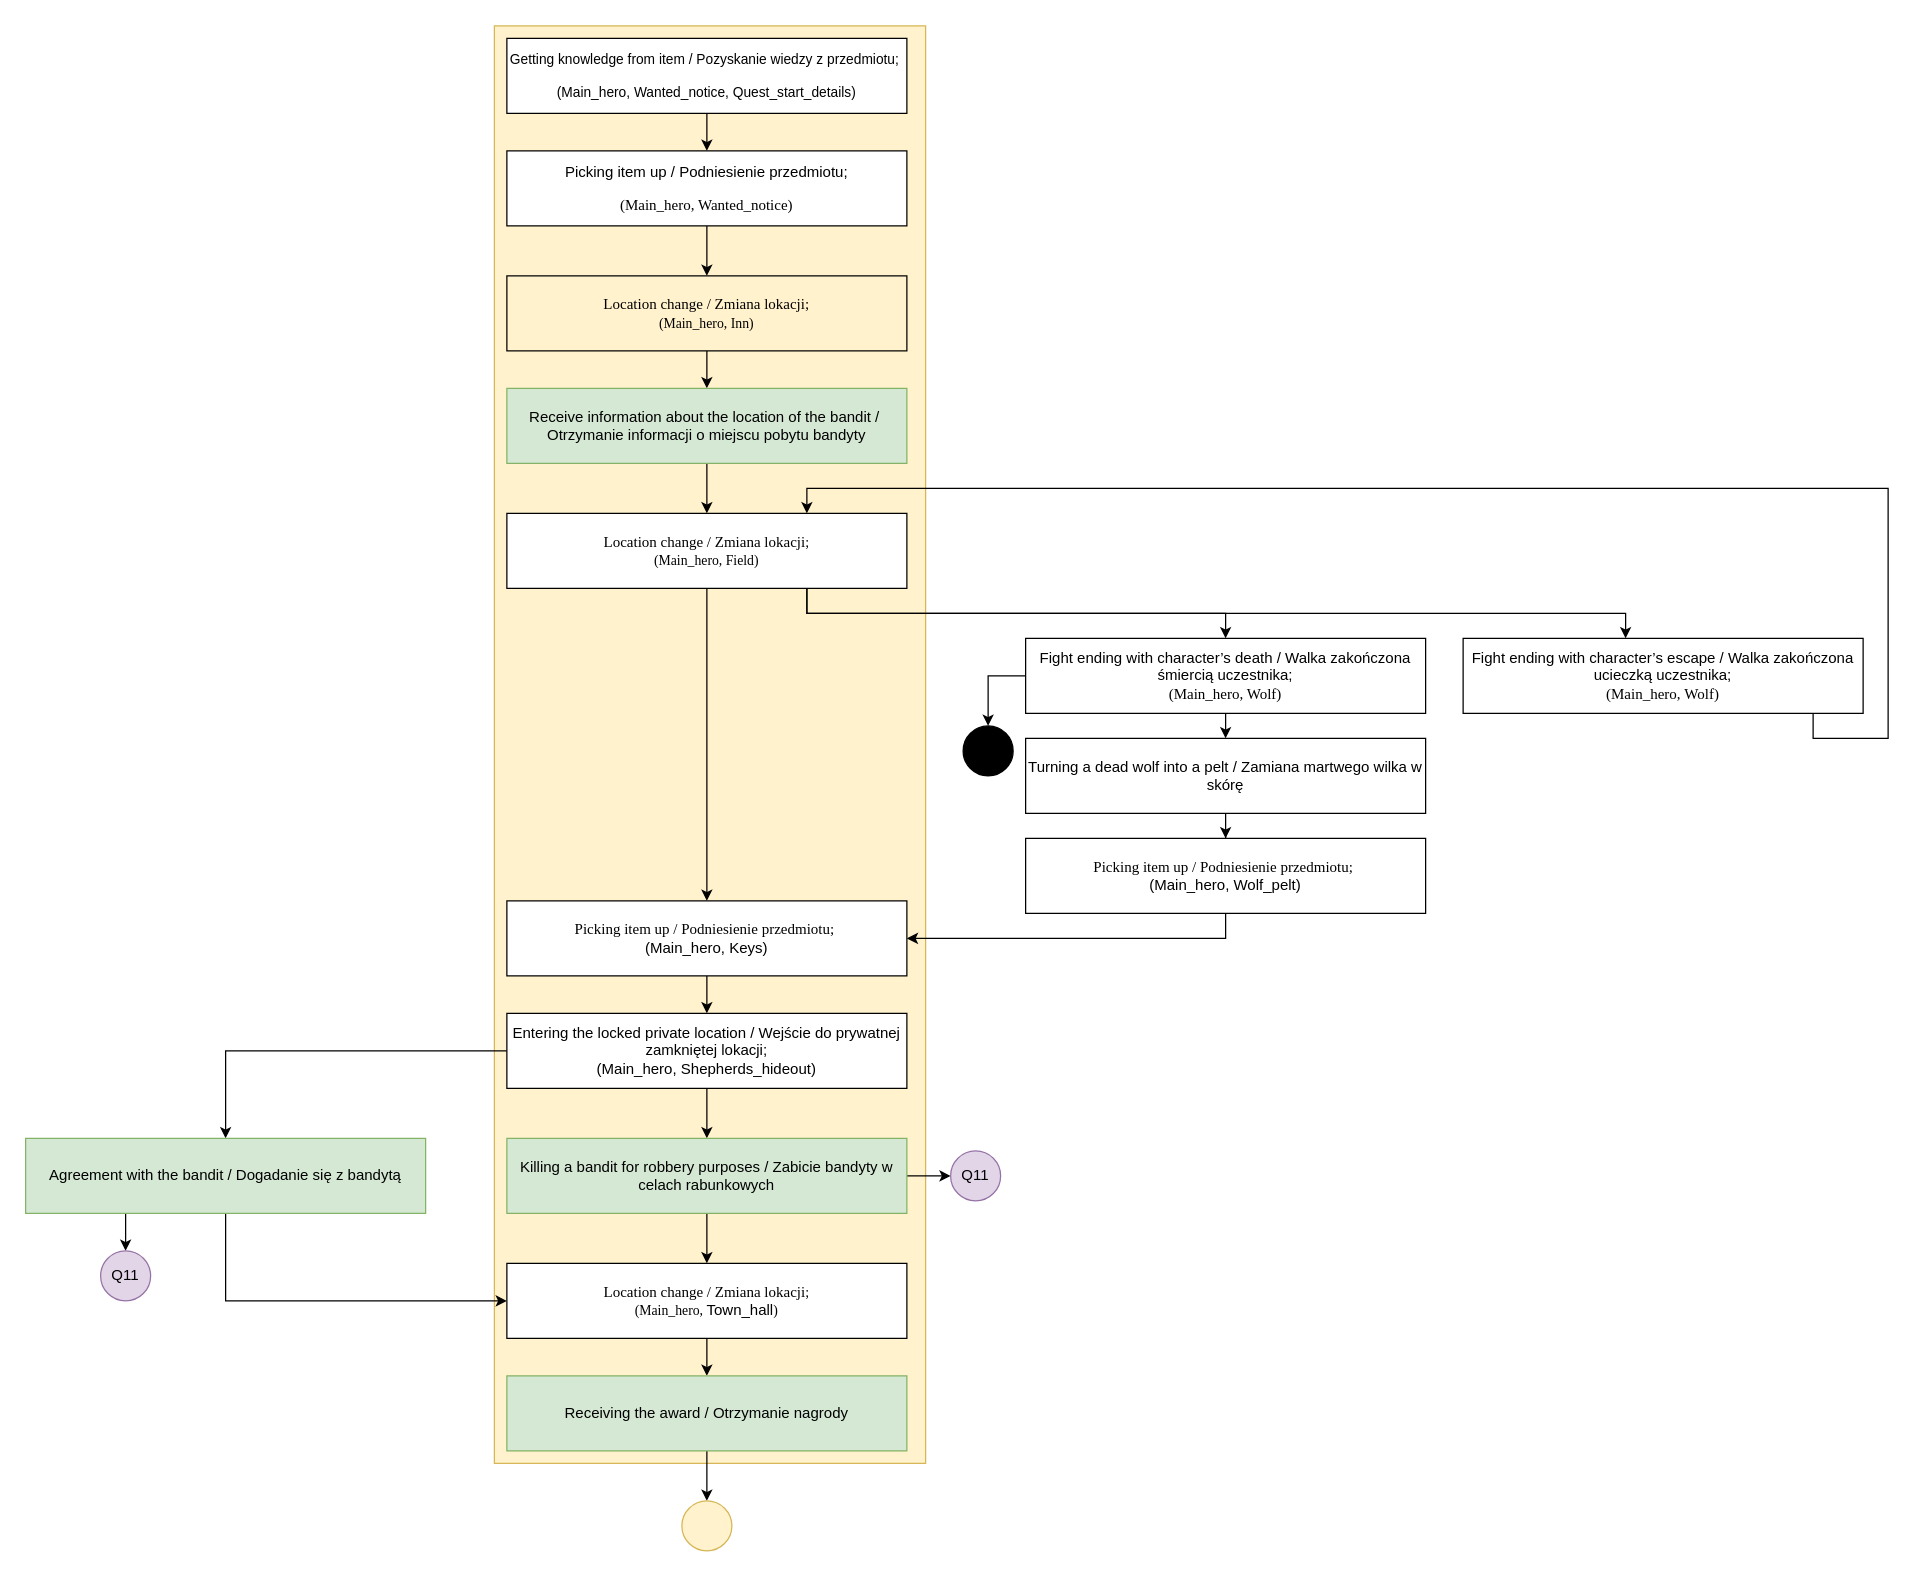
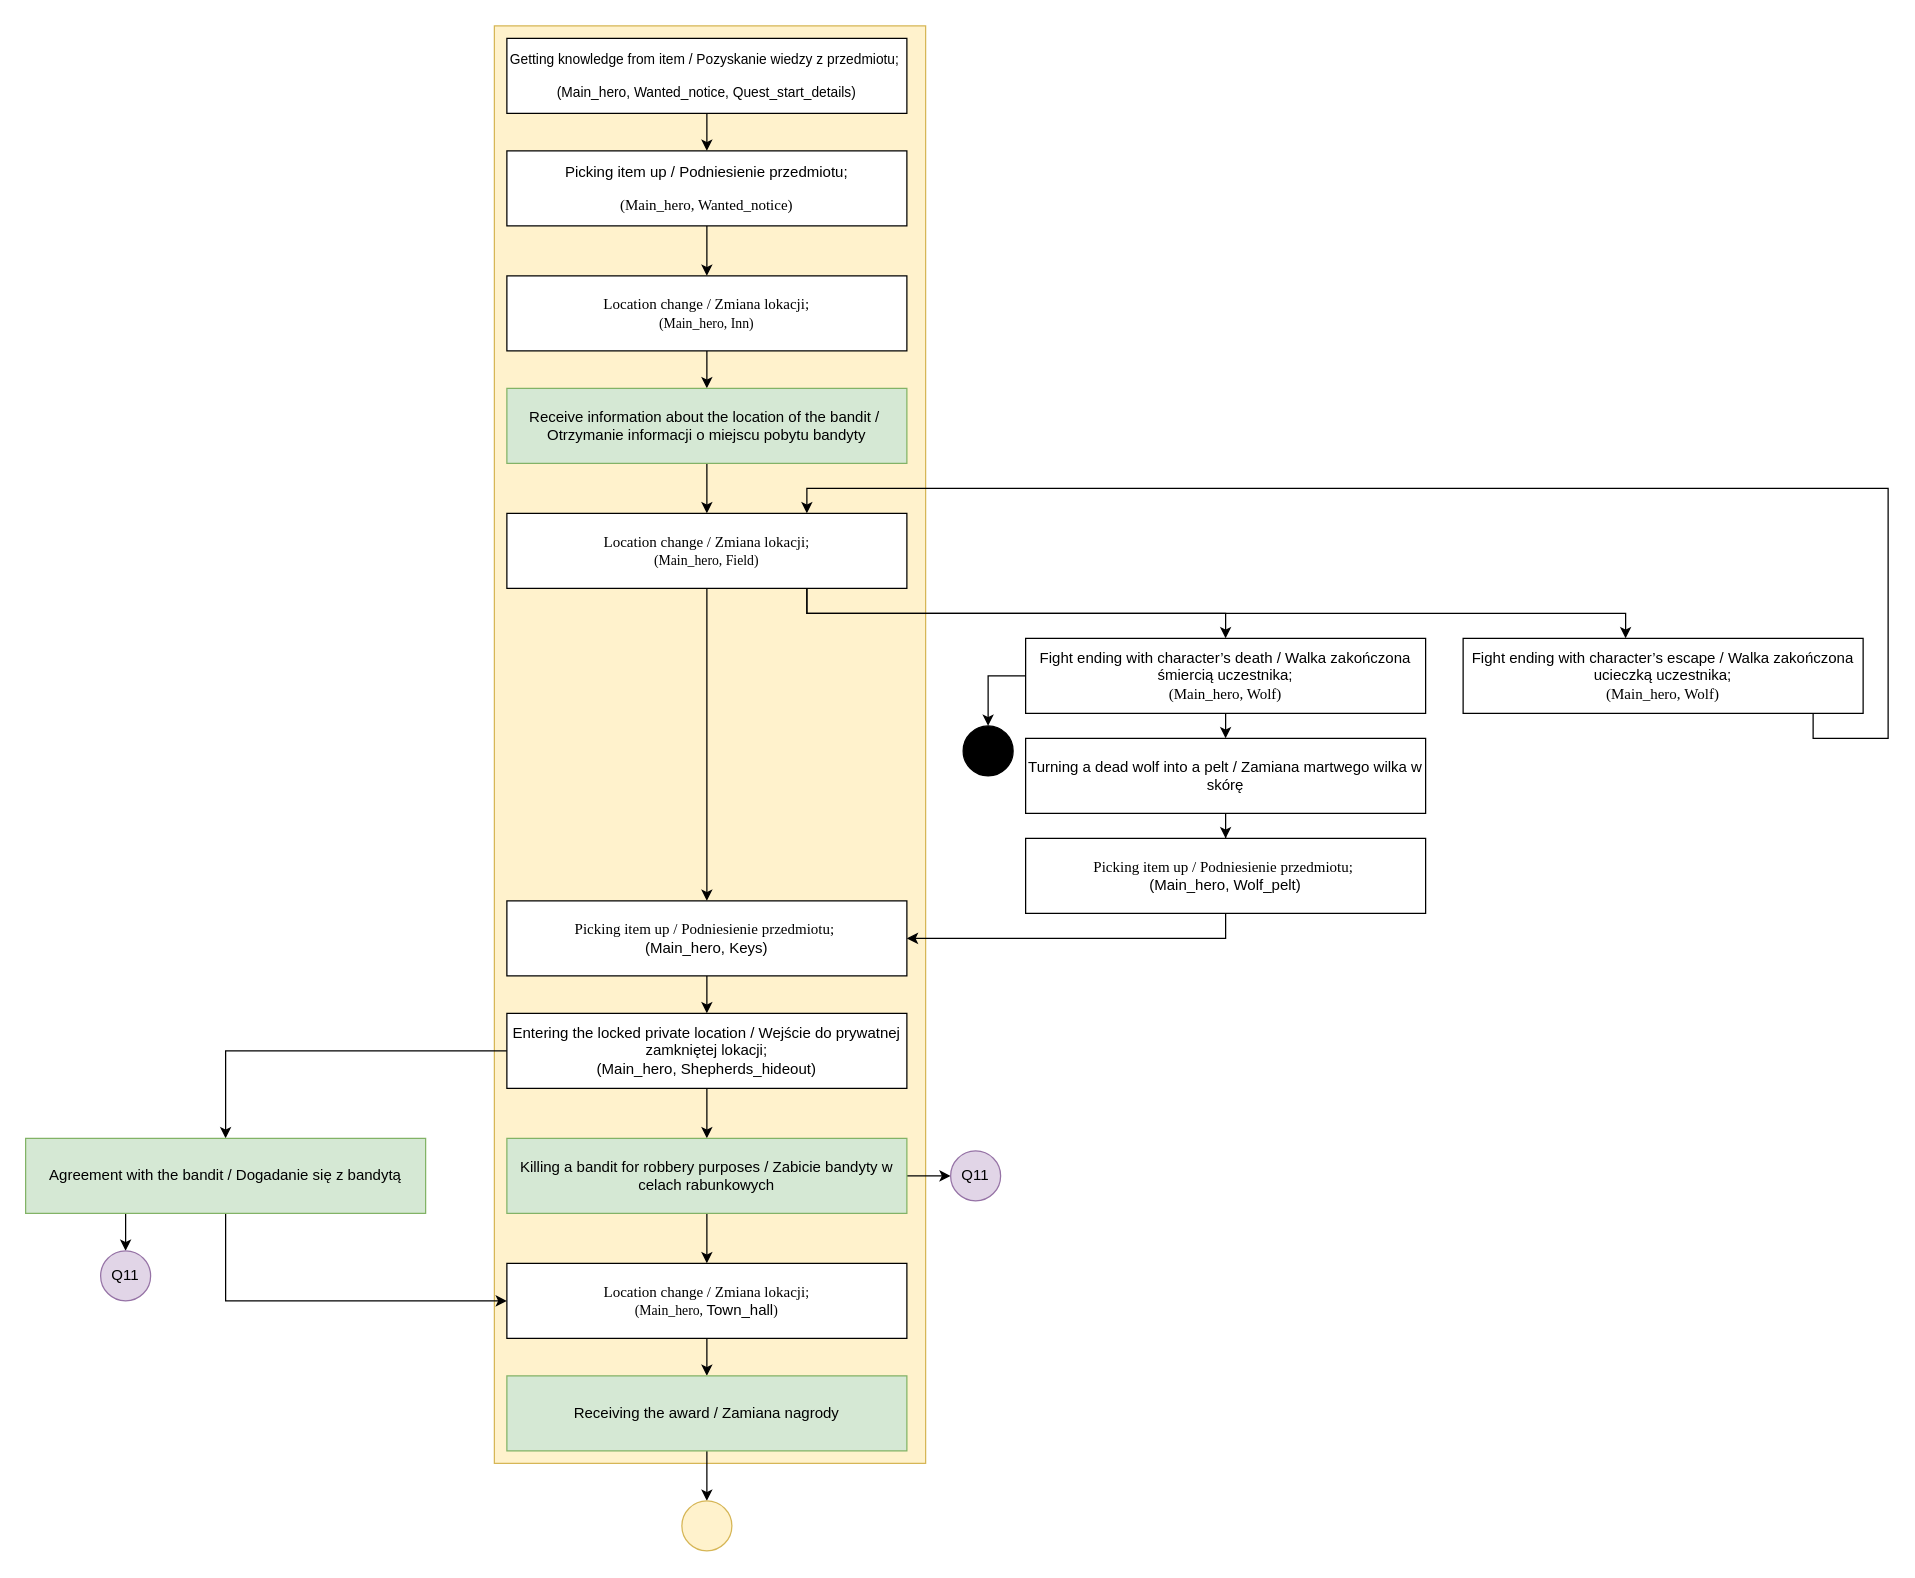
node "Location change / Zmiana lokacji; (Main_hero, Inn)": fillcolor #fff2cc -> #ffffff
node "Receiving the award / Otrzymanie nagrody": label "Receiving the award / Otrzymanie nagrody" -> "Receiving the award / Zamiana nagrody"
